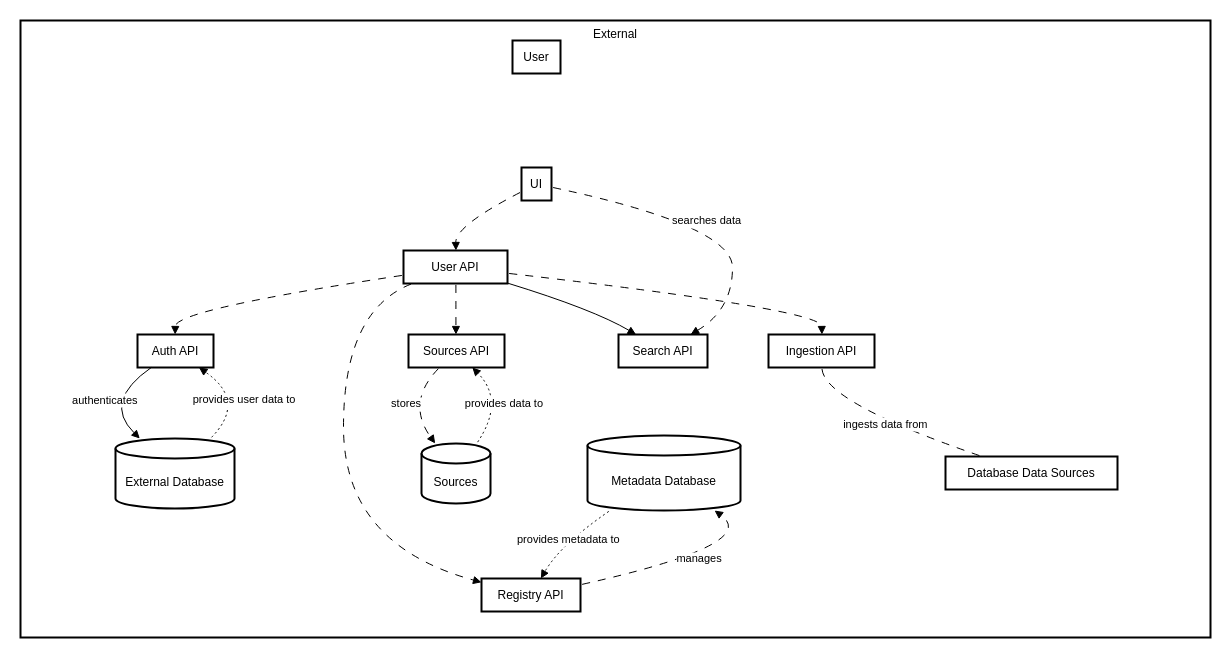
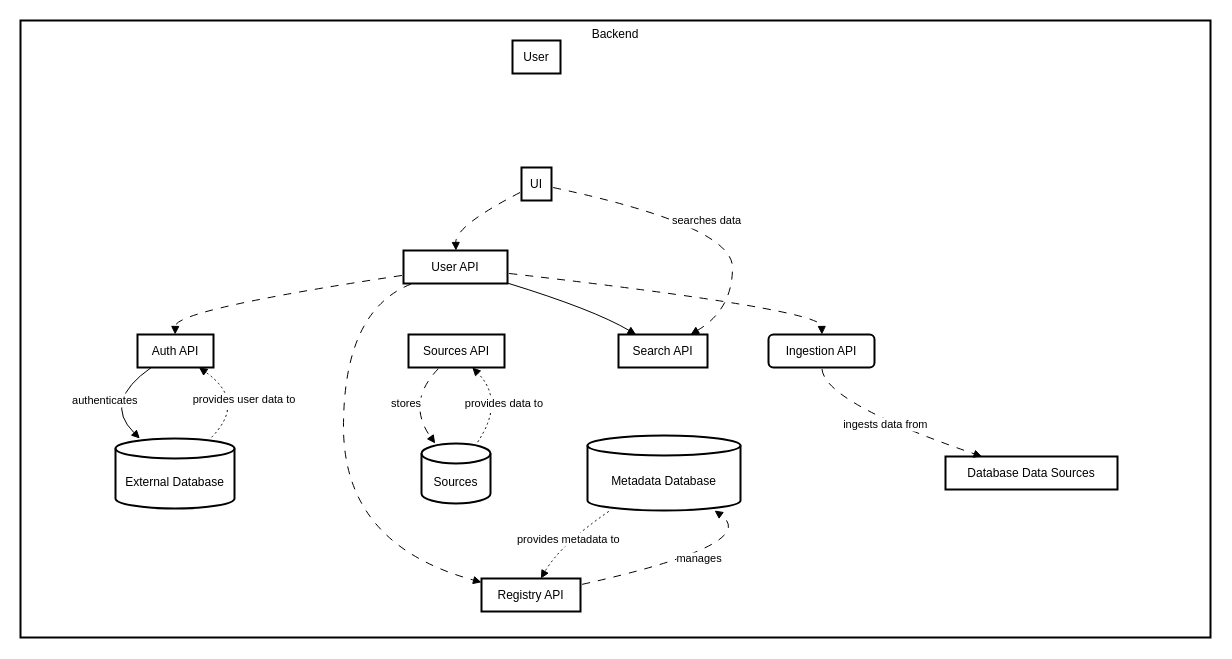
node "External": label "External" -> "Backend"
edge "User API" -> "Sources API": removed
node "Ingestion API": shape rectangle -> rounded rectangle
edge "Ingestion API" -- "Database Data Sources": arrowhead none -> block
